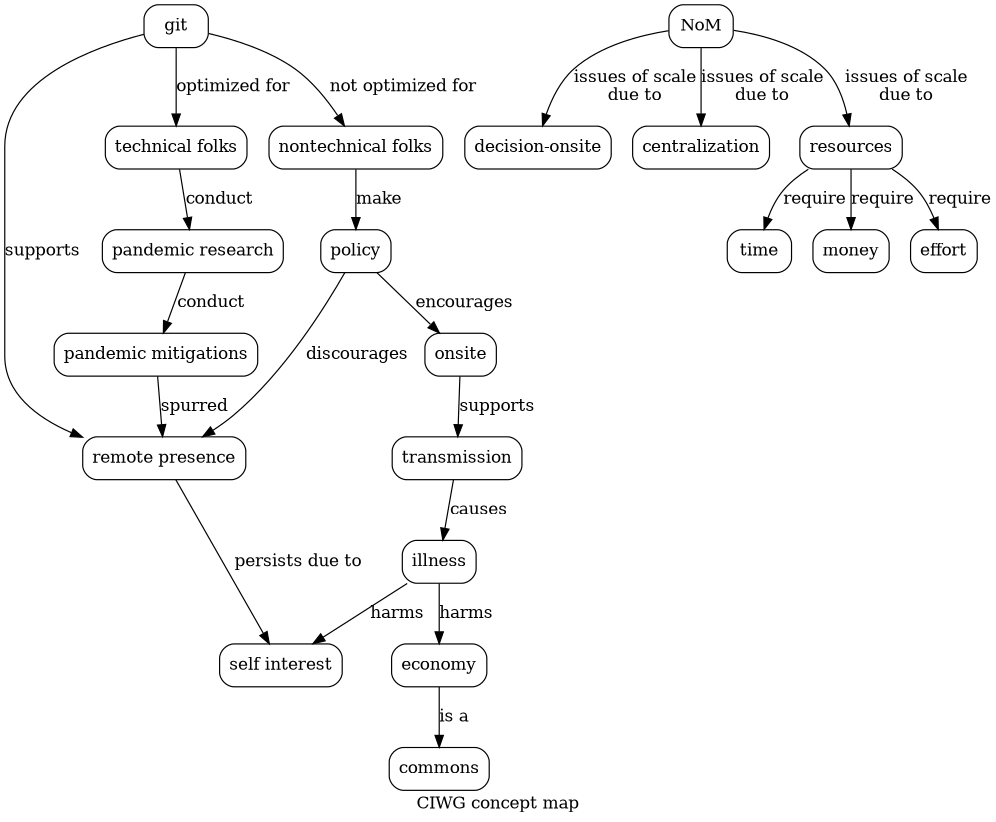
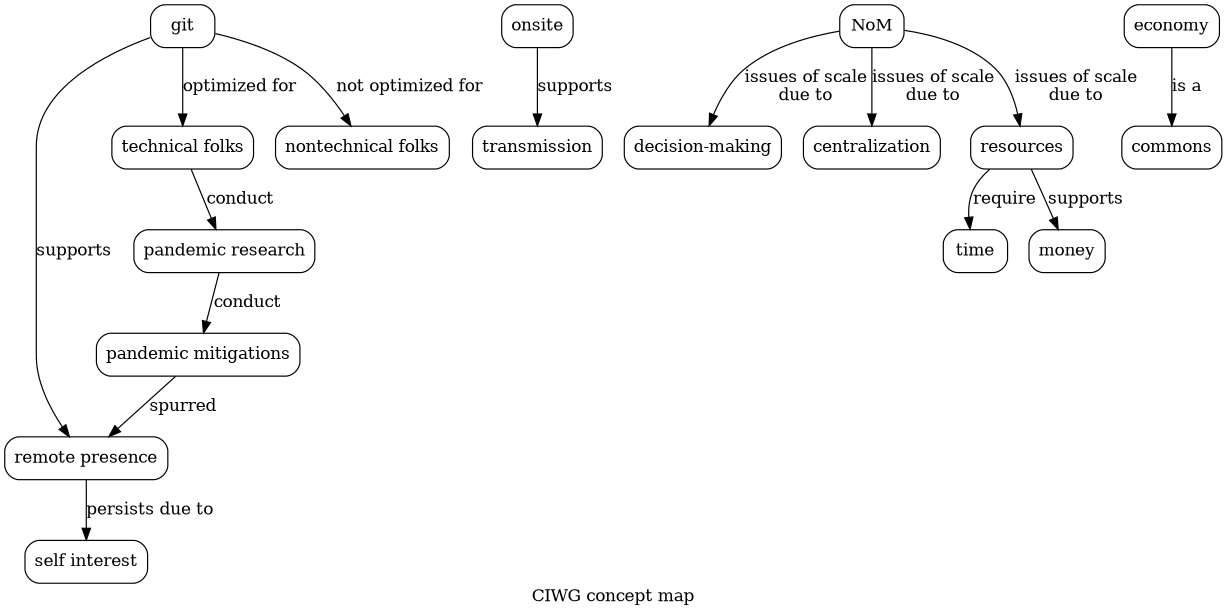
node "decision-onsite": label "decision-onsite" -> "decision-making"
edge "resources" -> "money": label "require" -> "supports"
node "policy": removed
node "effort": removed
node "illness": removed
